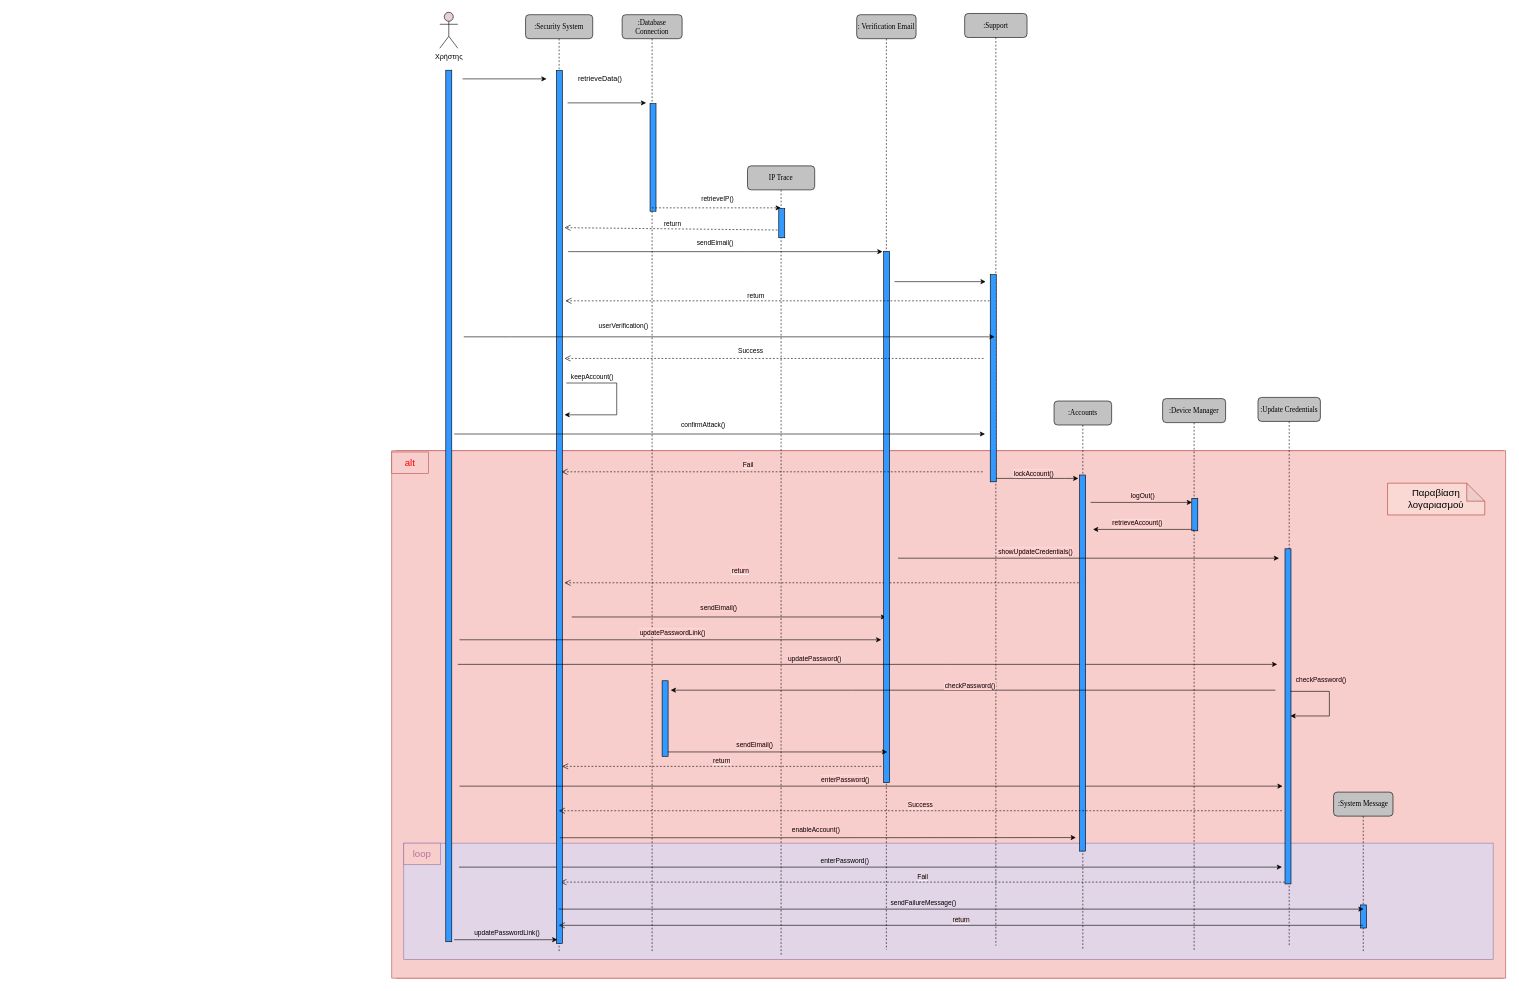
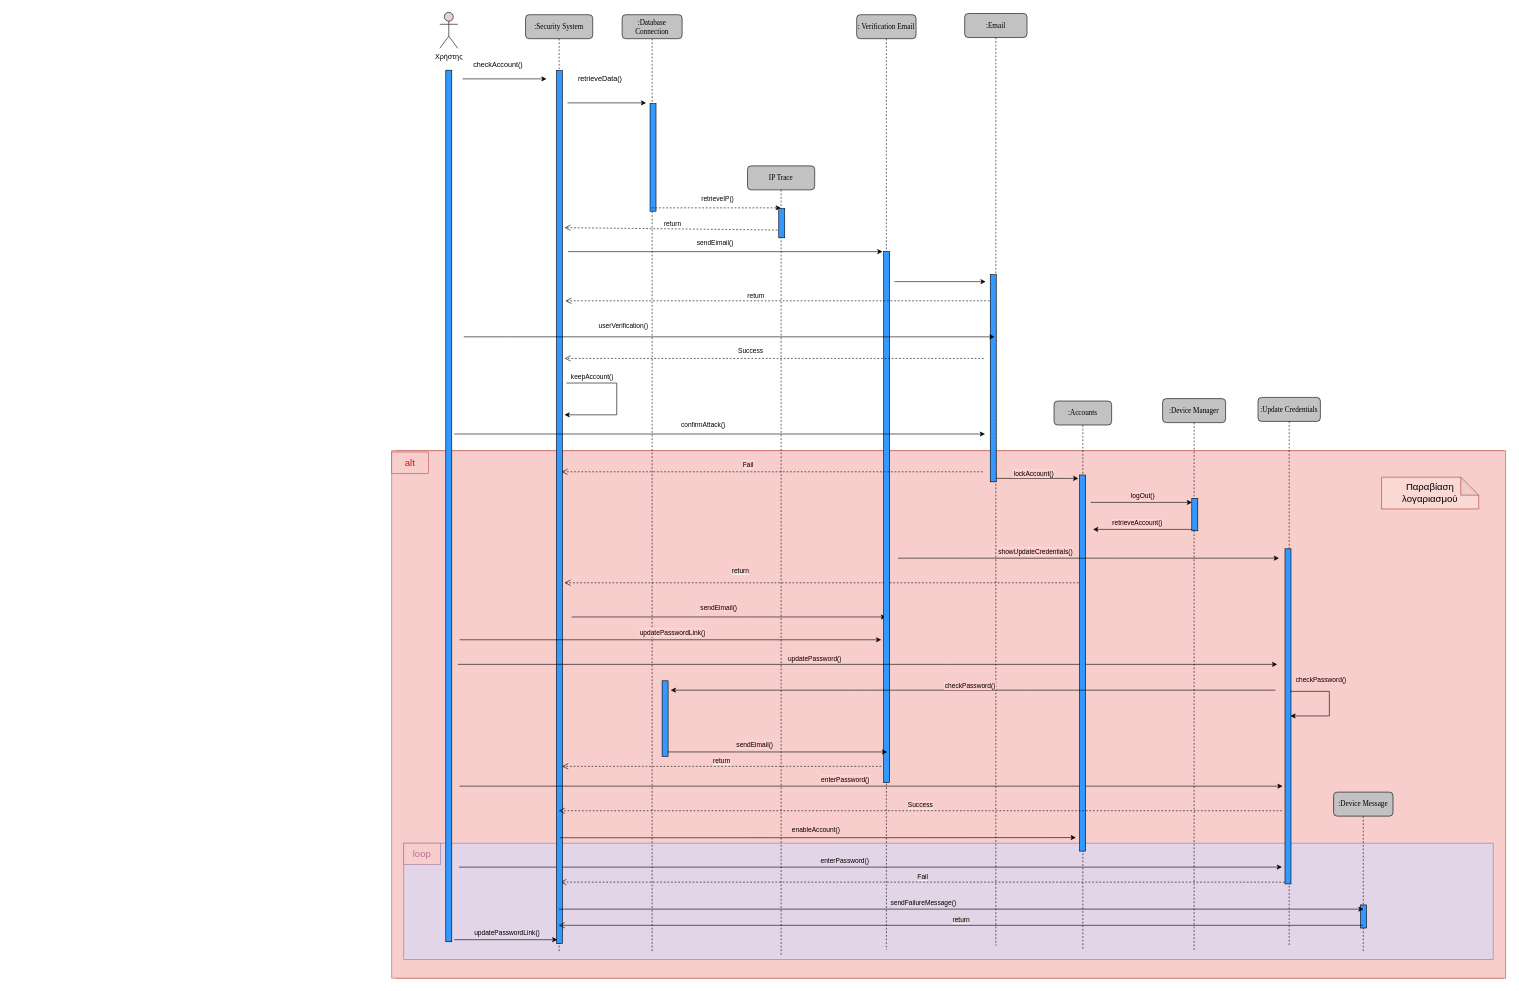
node ":Support": label ":Support" -> ":Email"
node "checkAccount()": added
node "Παραβίαση λογαριασμού": moved (1436, 499) -> (1430, 493)
node ":System Message": label ":System Message" -> ":Device Message"
